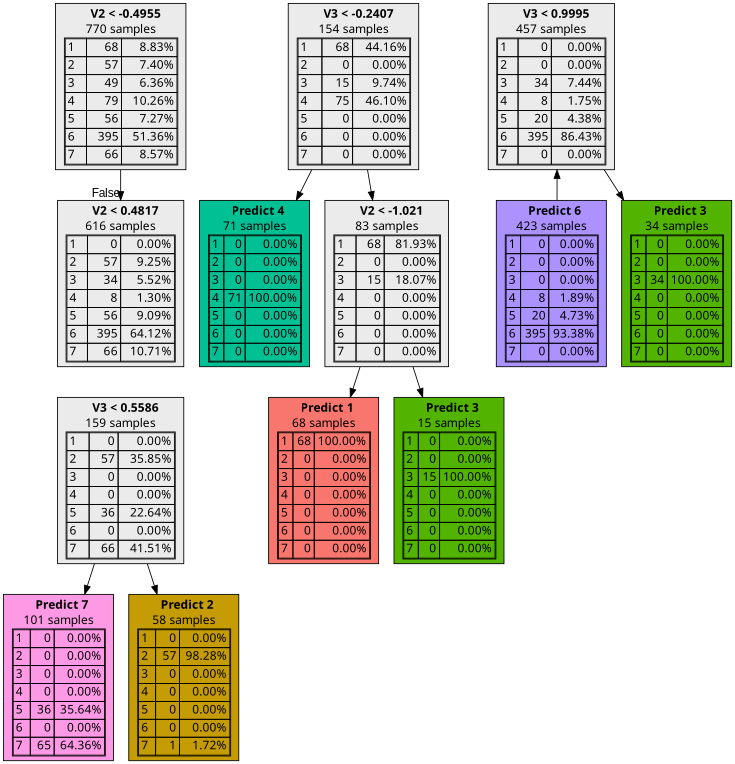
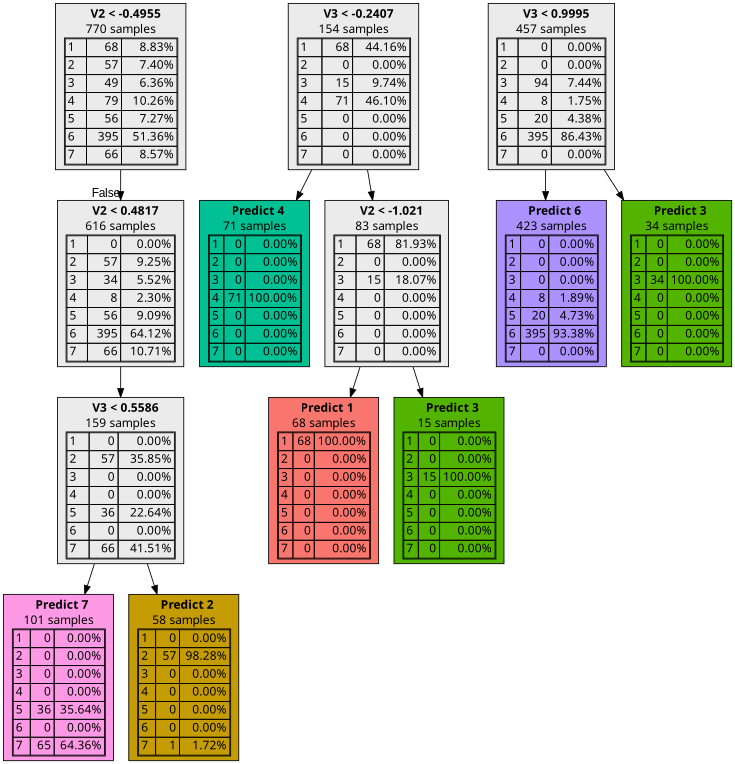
node "V3 < 0.9995": text "34" -> "94"
node "V3 < -0.2407": text "75" -> "71"
edge "Predict 6" -> "V3 < 0.9995": reversed
node "V2 < 0.4817": text "1.30%" -> "2.30%"
edge "V2 < 0.4817" -> "V3 < 0.5586": added
